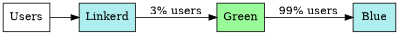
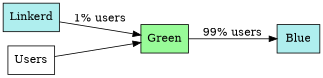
edge "Linkerd" -> "Green": label "3% users" -> "1% users"
edge "Users" -> "Linkerd": now "Users" -> "Green"
